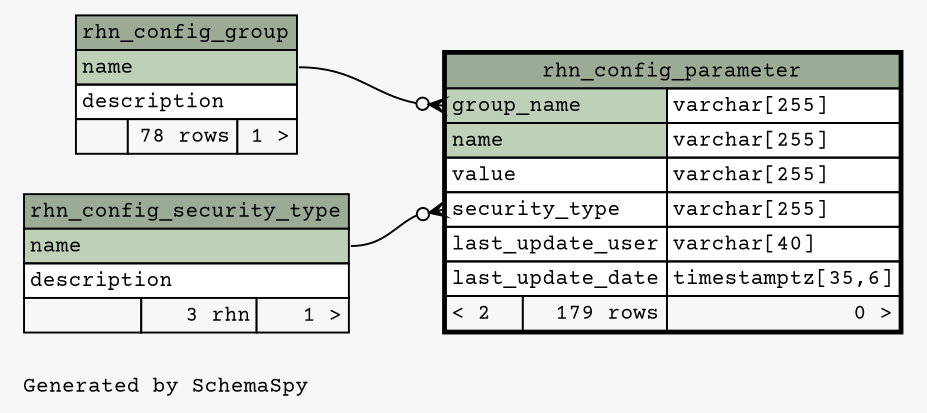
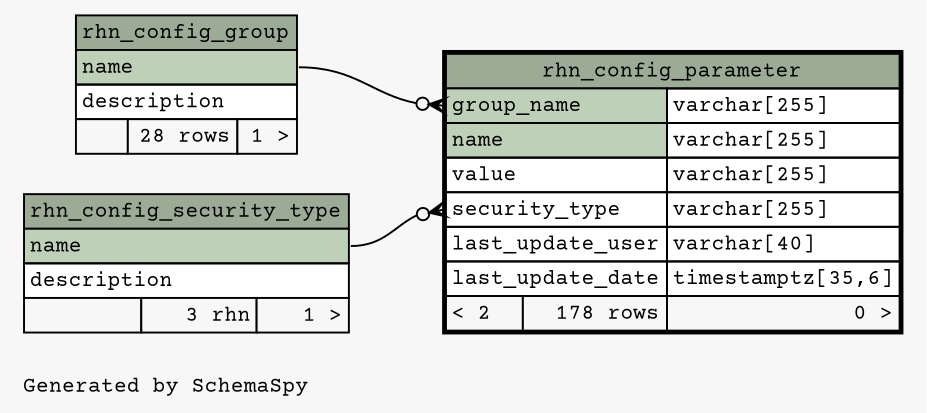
node "rhn_config_group": text "78 rows" -> "28 rows"
node "rhn_config_parameter": text "179 rows" -> "178 rows"
